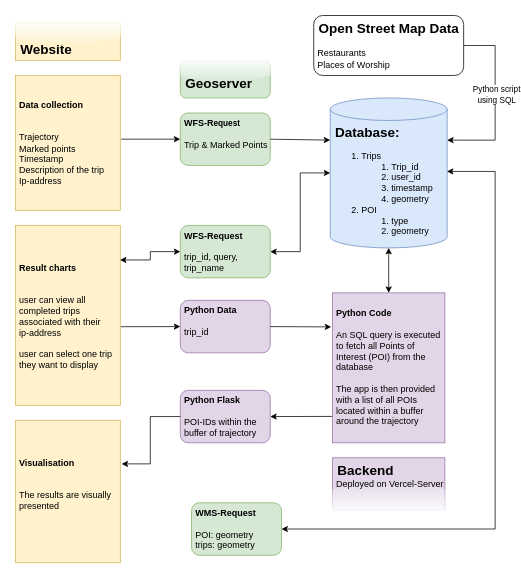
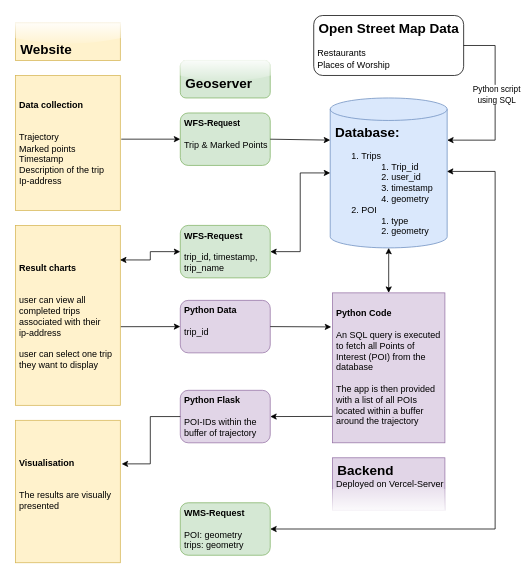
node "WFS-Request trip_id, query, trip_name": label "WFS-Request trip_id, query, trip_name" -> "WFS-Request trip_id, timestamp, trip_name"
node "WMS-Request POI: geometry trips: geometry": moved (237, 529) -> (225, 529)
